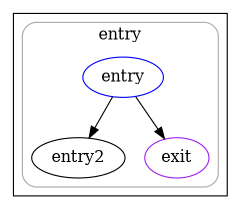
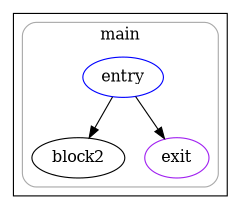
cluster "entry": label "entry" -> "main"
node "entry2": label "entry2" -> "block2"
